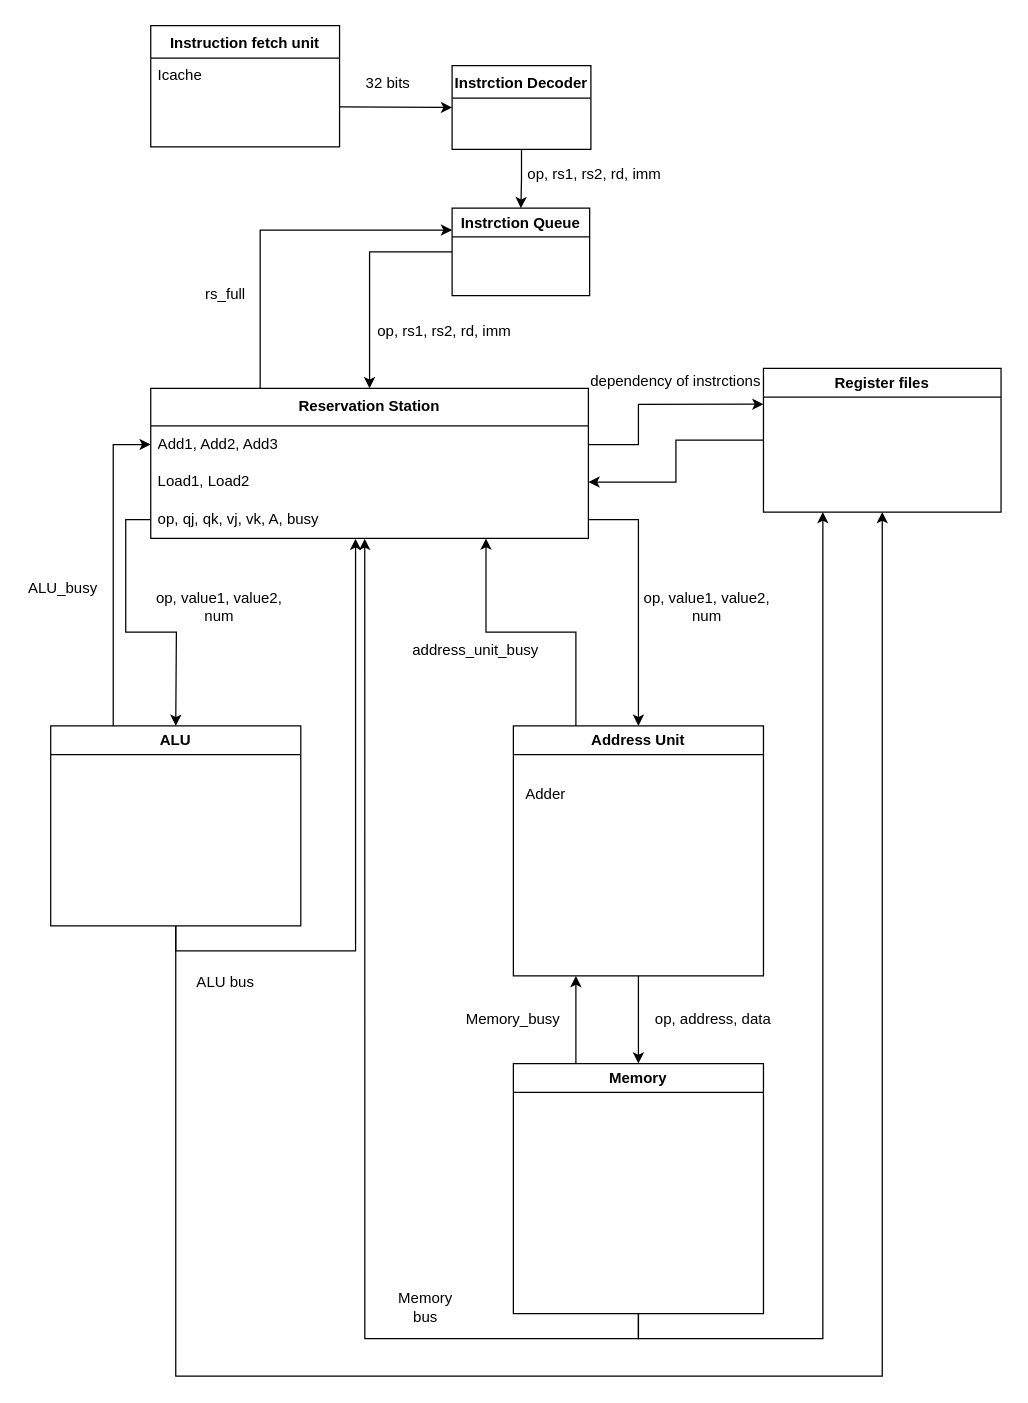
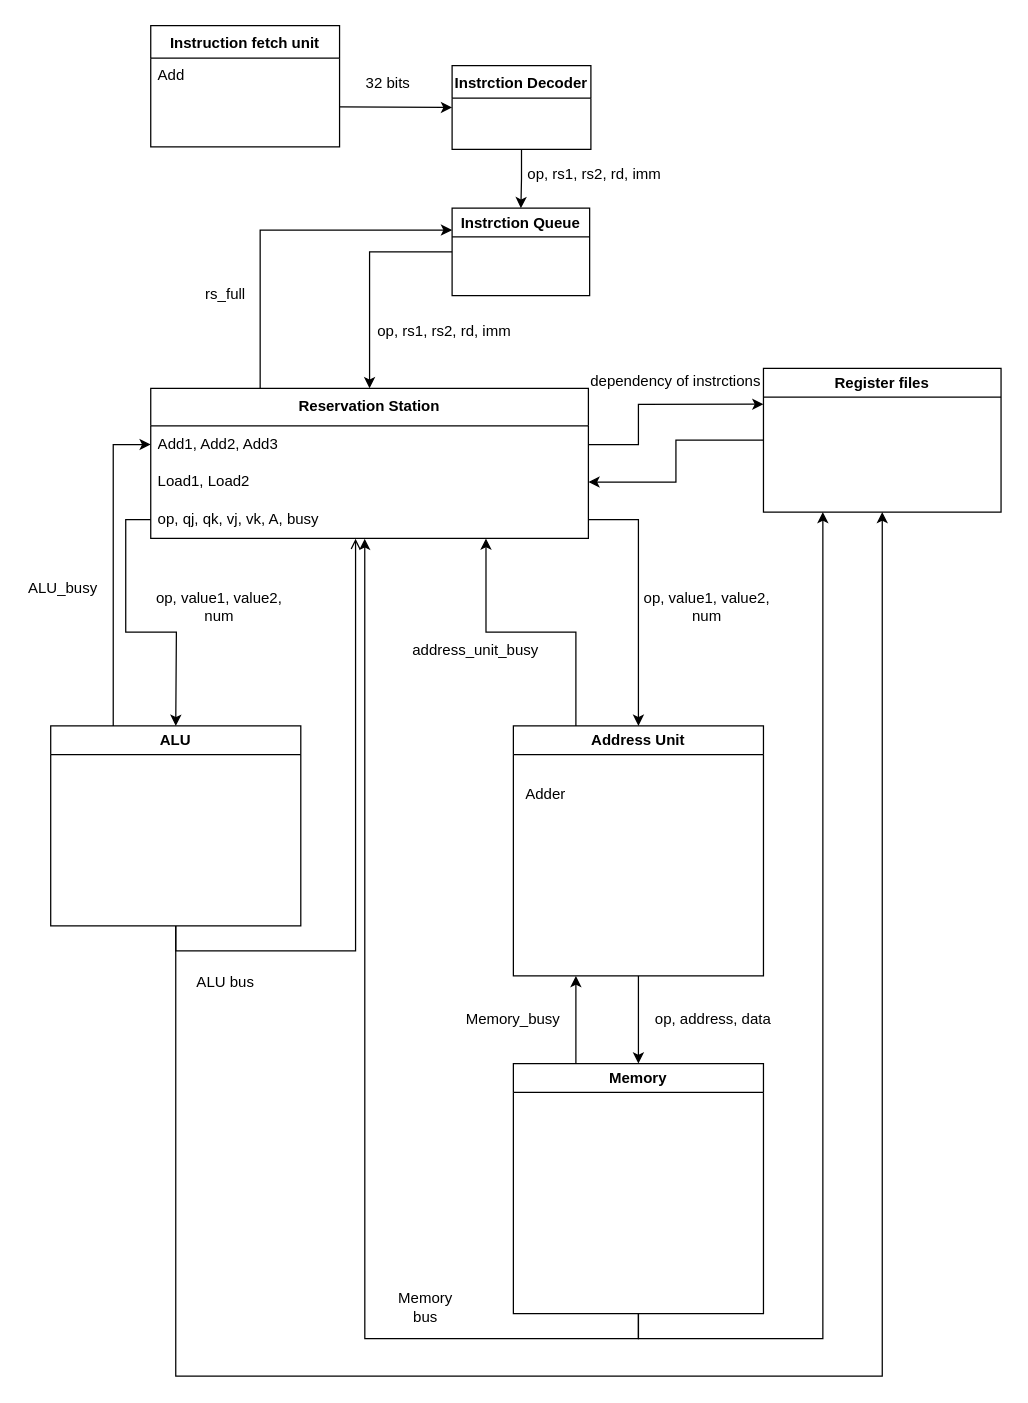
node "Icache": label "Icache" -> "Add"
edge "ALU" -> "op, qj, qk, vj, vk, A, busy": arrowhead classic -> open
